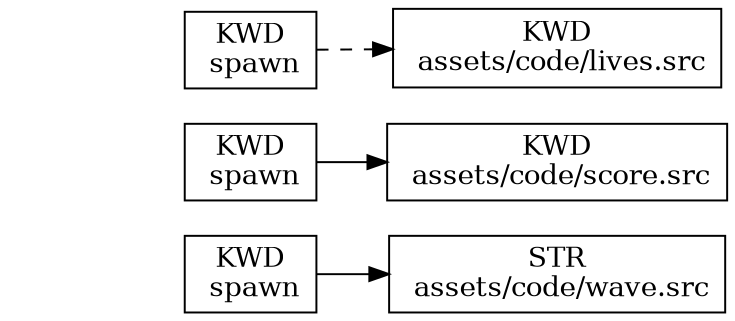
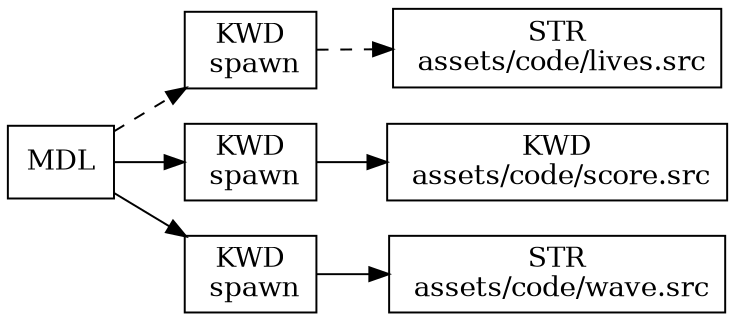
node "KWD assets/code/lives.src": label "KWD assets/code/lives.src" -> "STR assets/code/lives.src"
node "MDL": added
